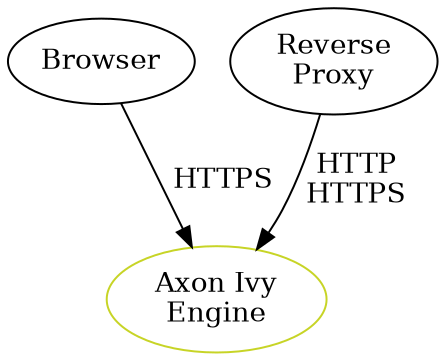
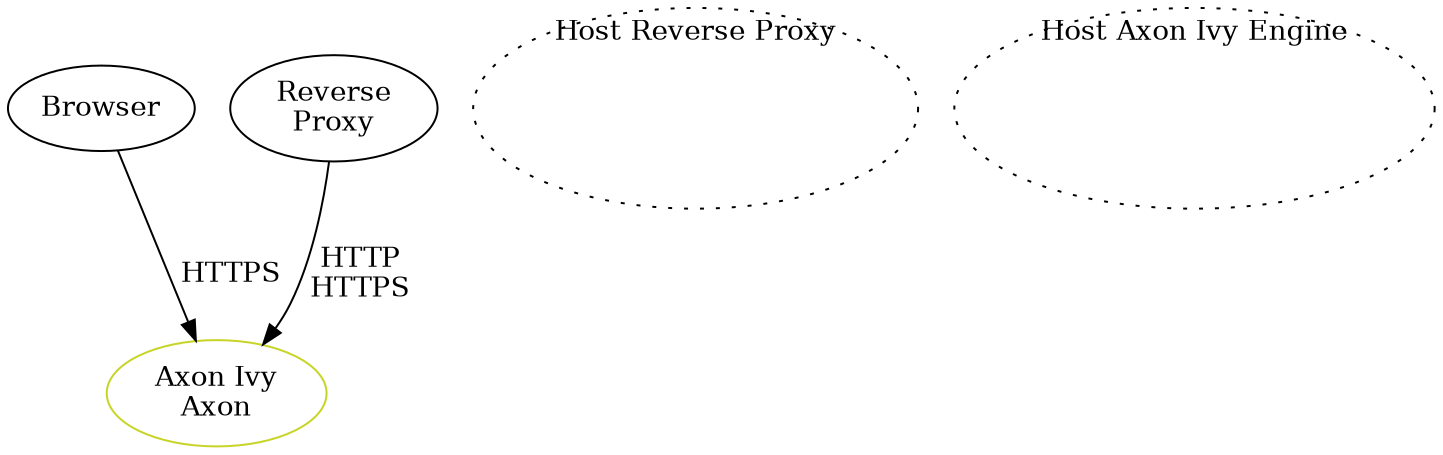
node "Host Reverse Proxy": added
node "Host Axon Ivy Engine": added
node "Axon Ivy Engine": label "Axon Ivy Engine" -> "Axon Ivy Axon"
